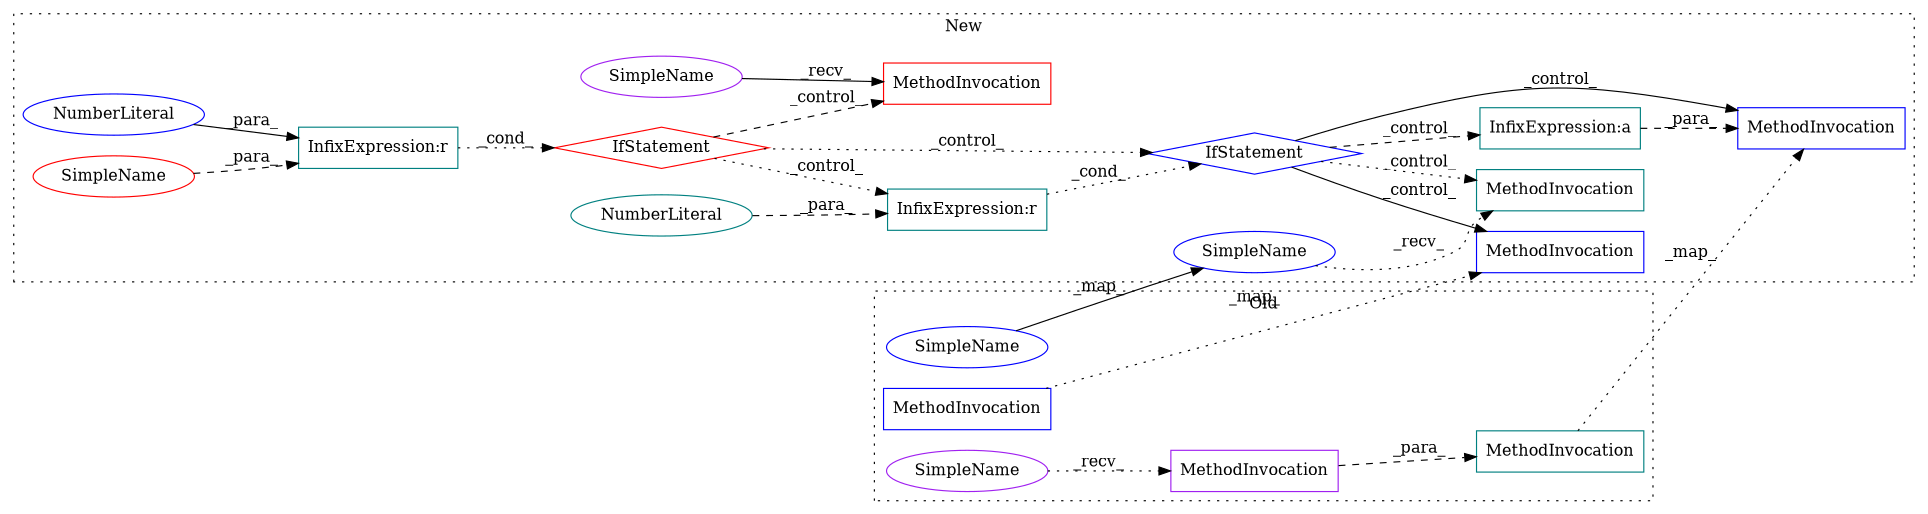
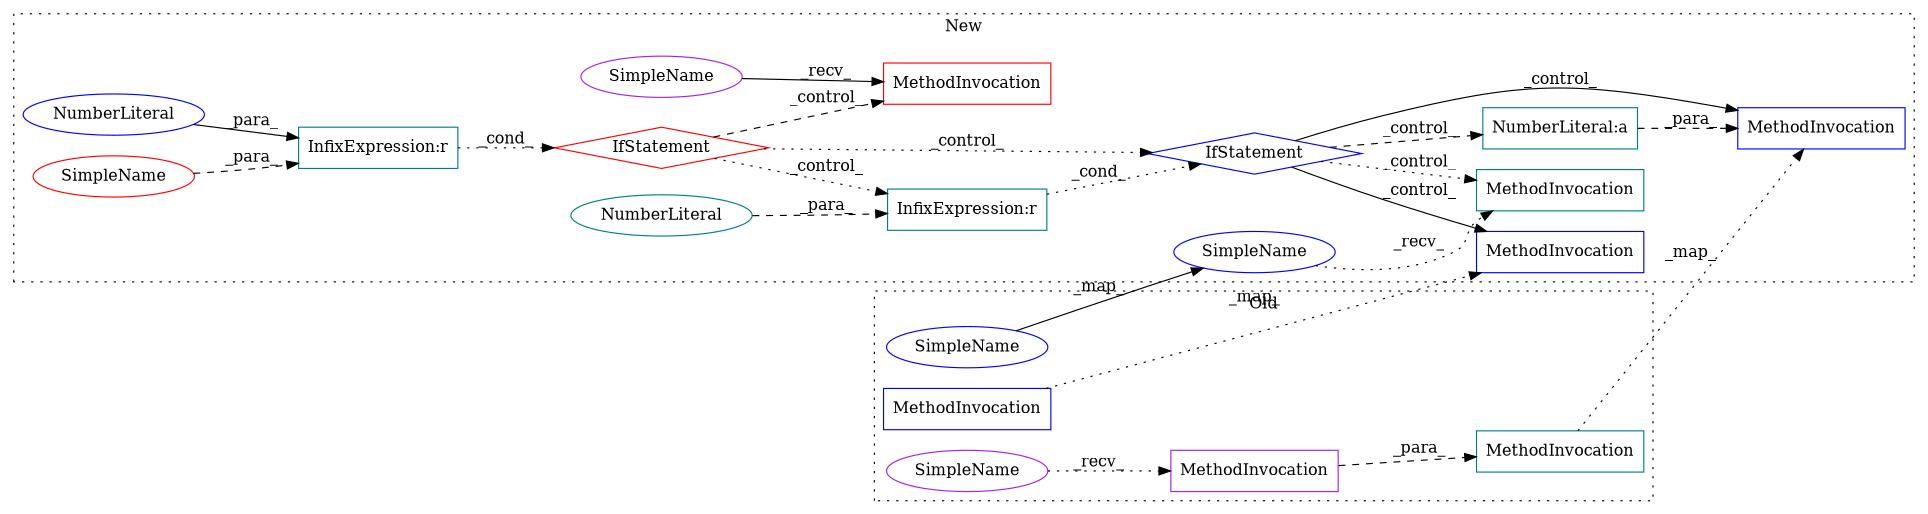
node "InfixExpression:a": label "InfixExpression:a" -> "NumberLiteral:a"
